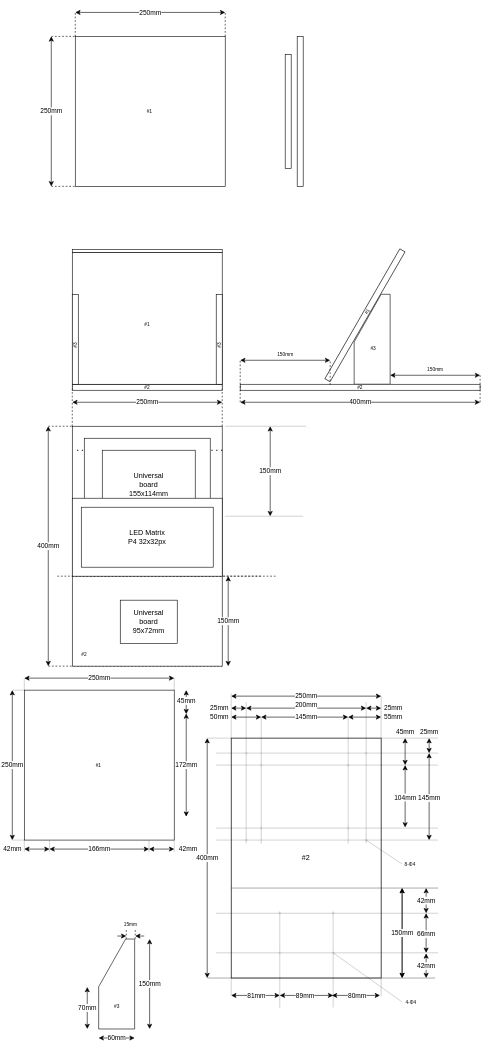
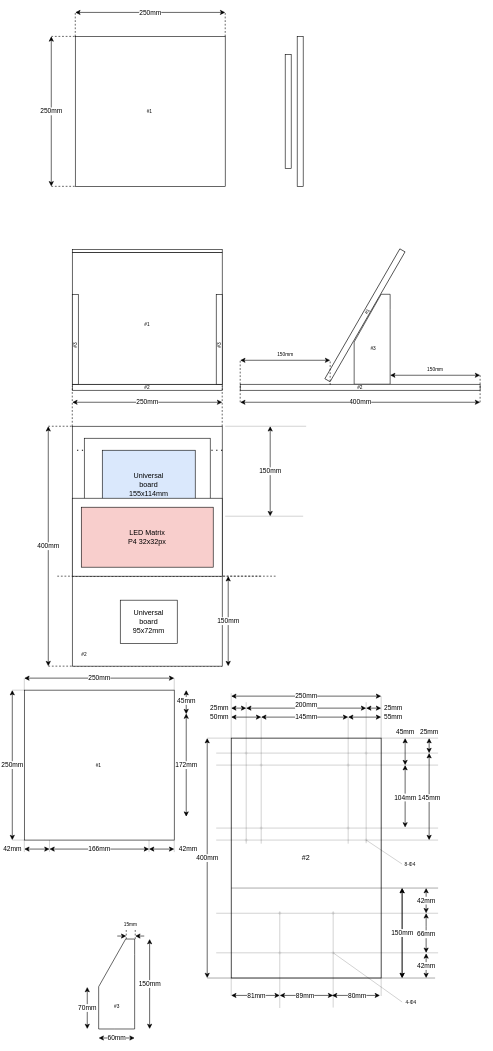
node "Universal board 155x114mm": fillcolor #ffffff -> #dae8fc
node "LED Matrix P4 32x32px": fillcolor #ffffff -> #f8cecc
